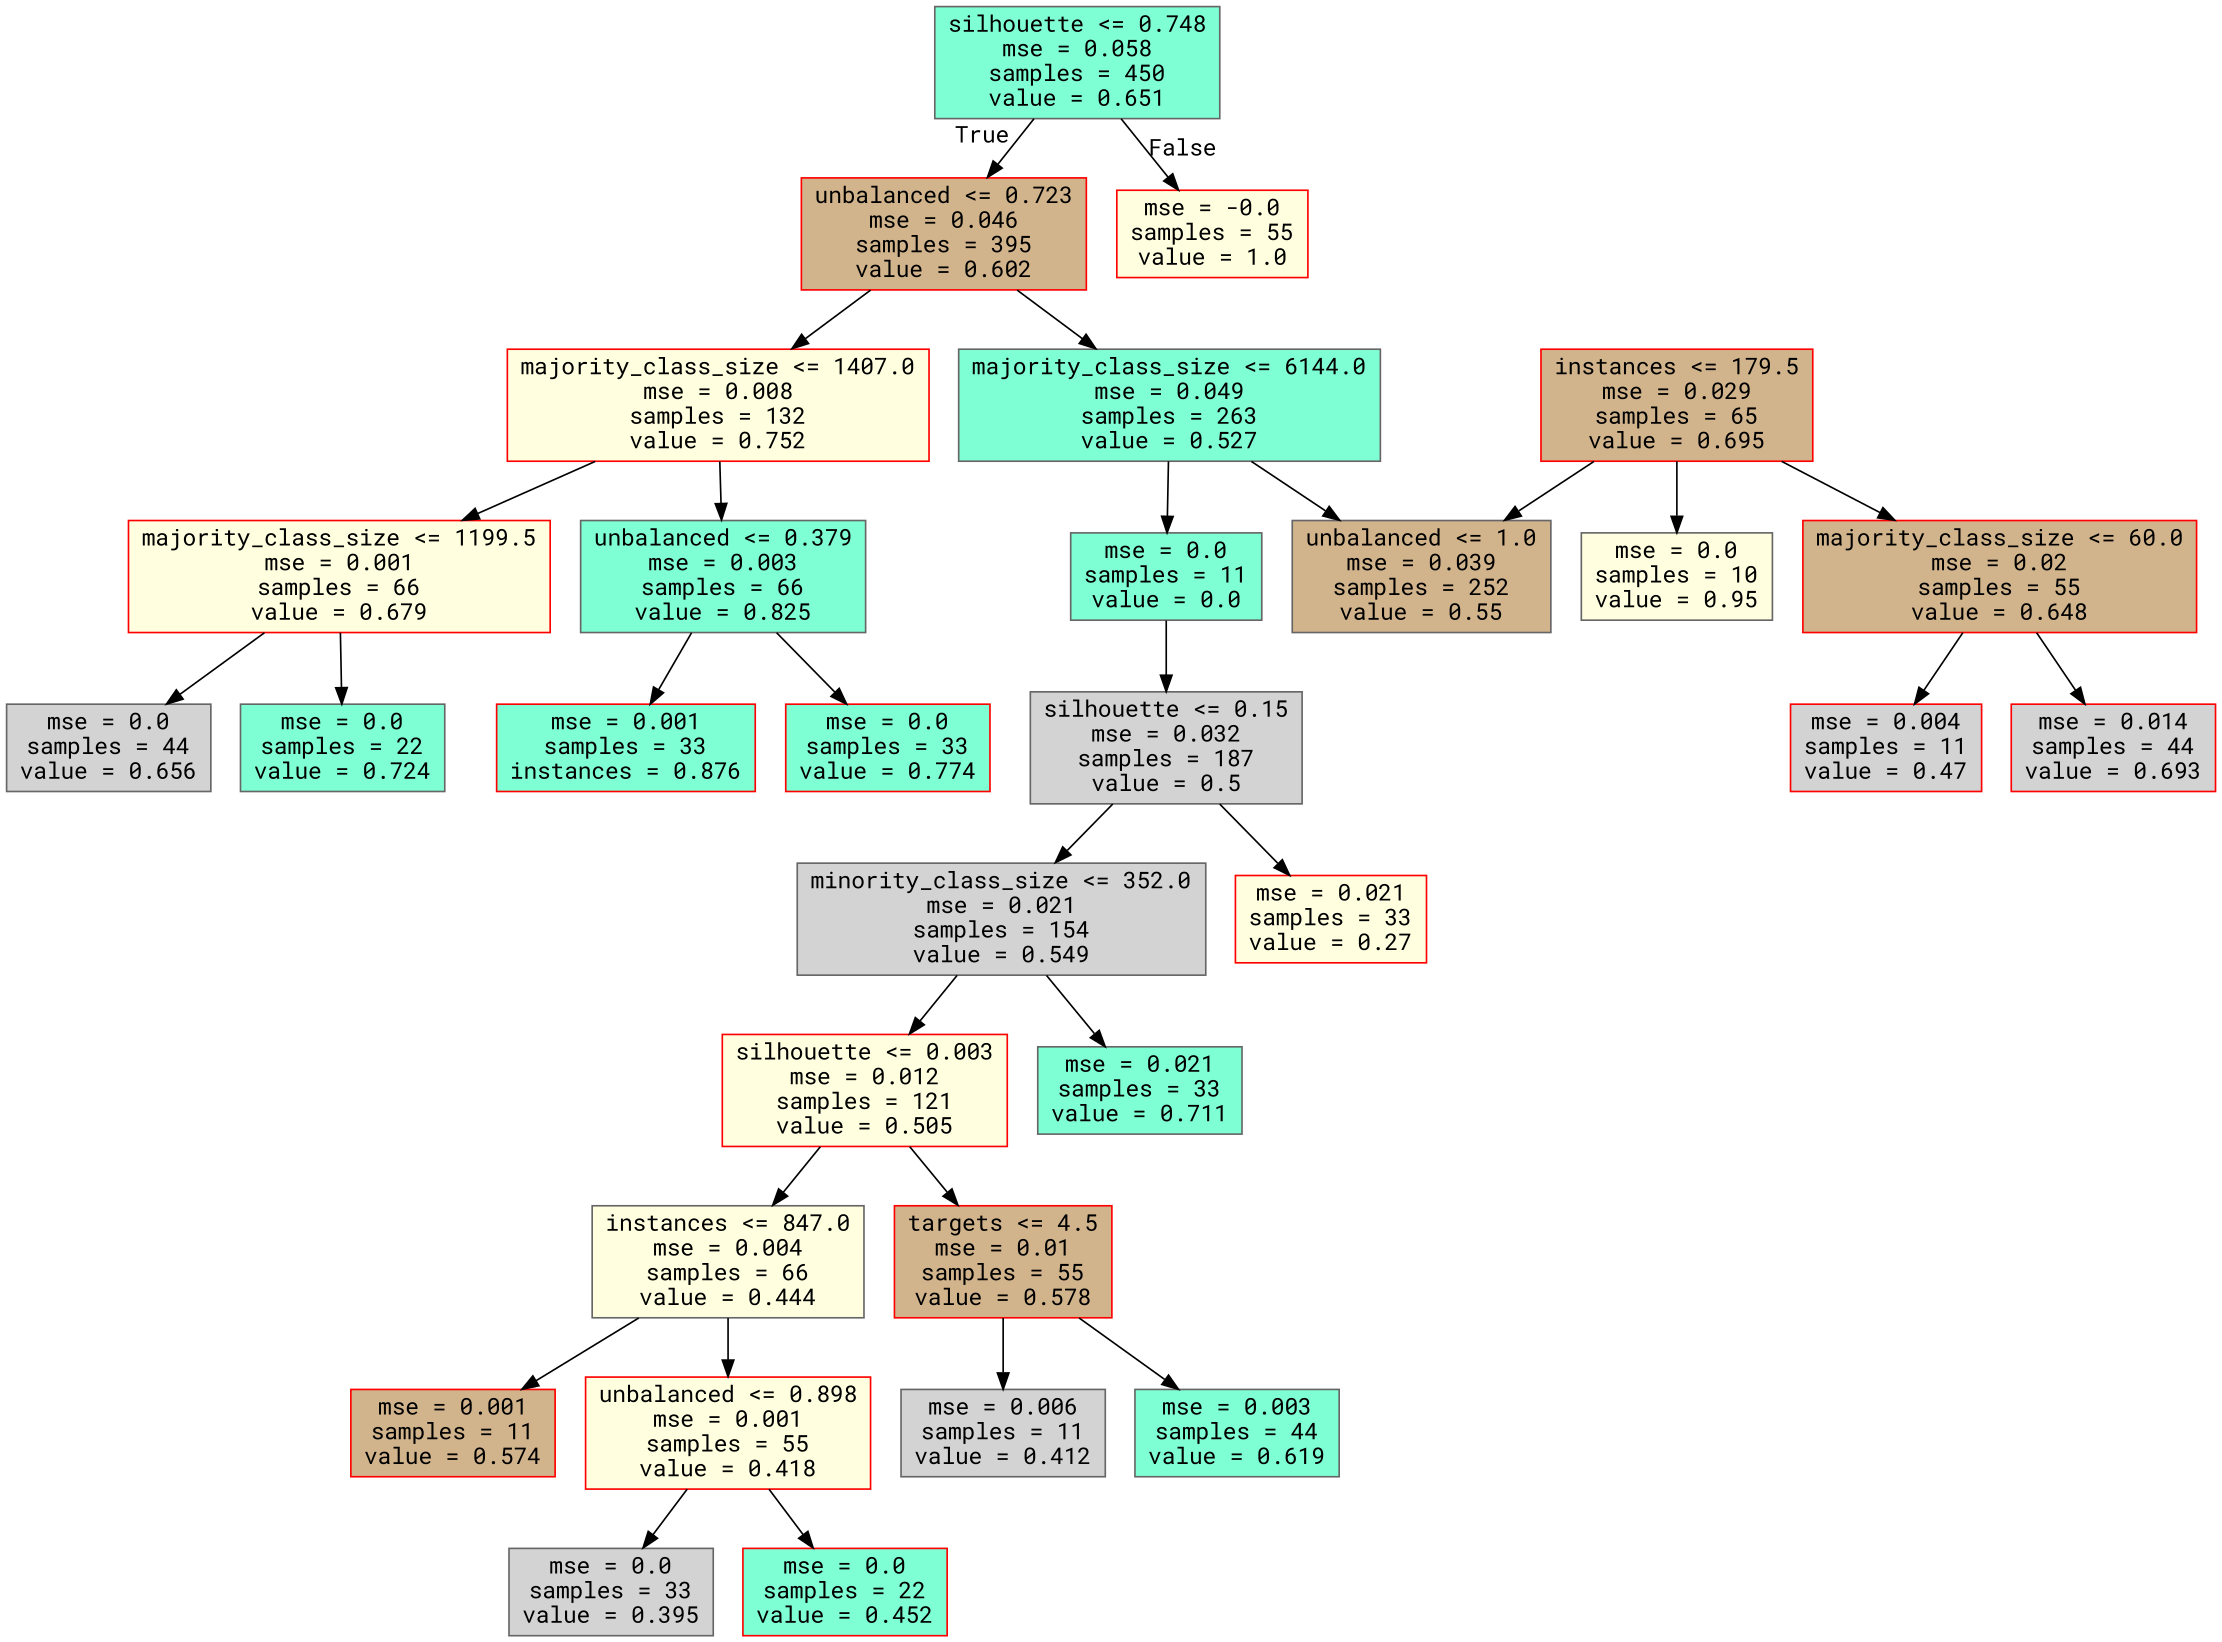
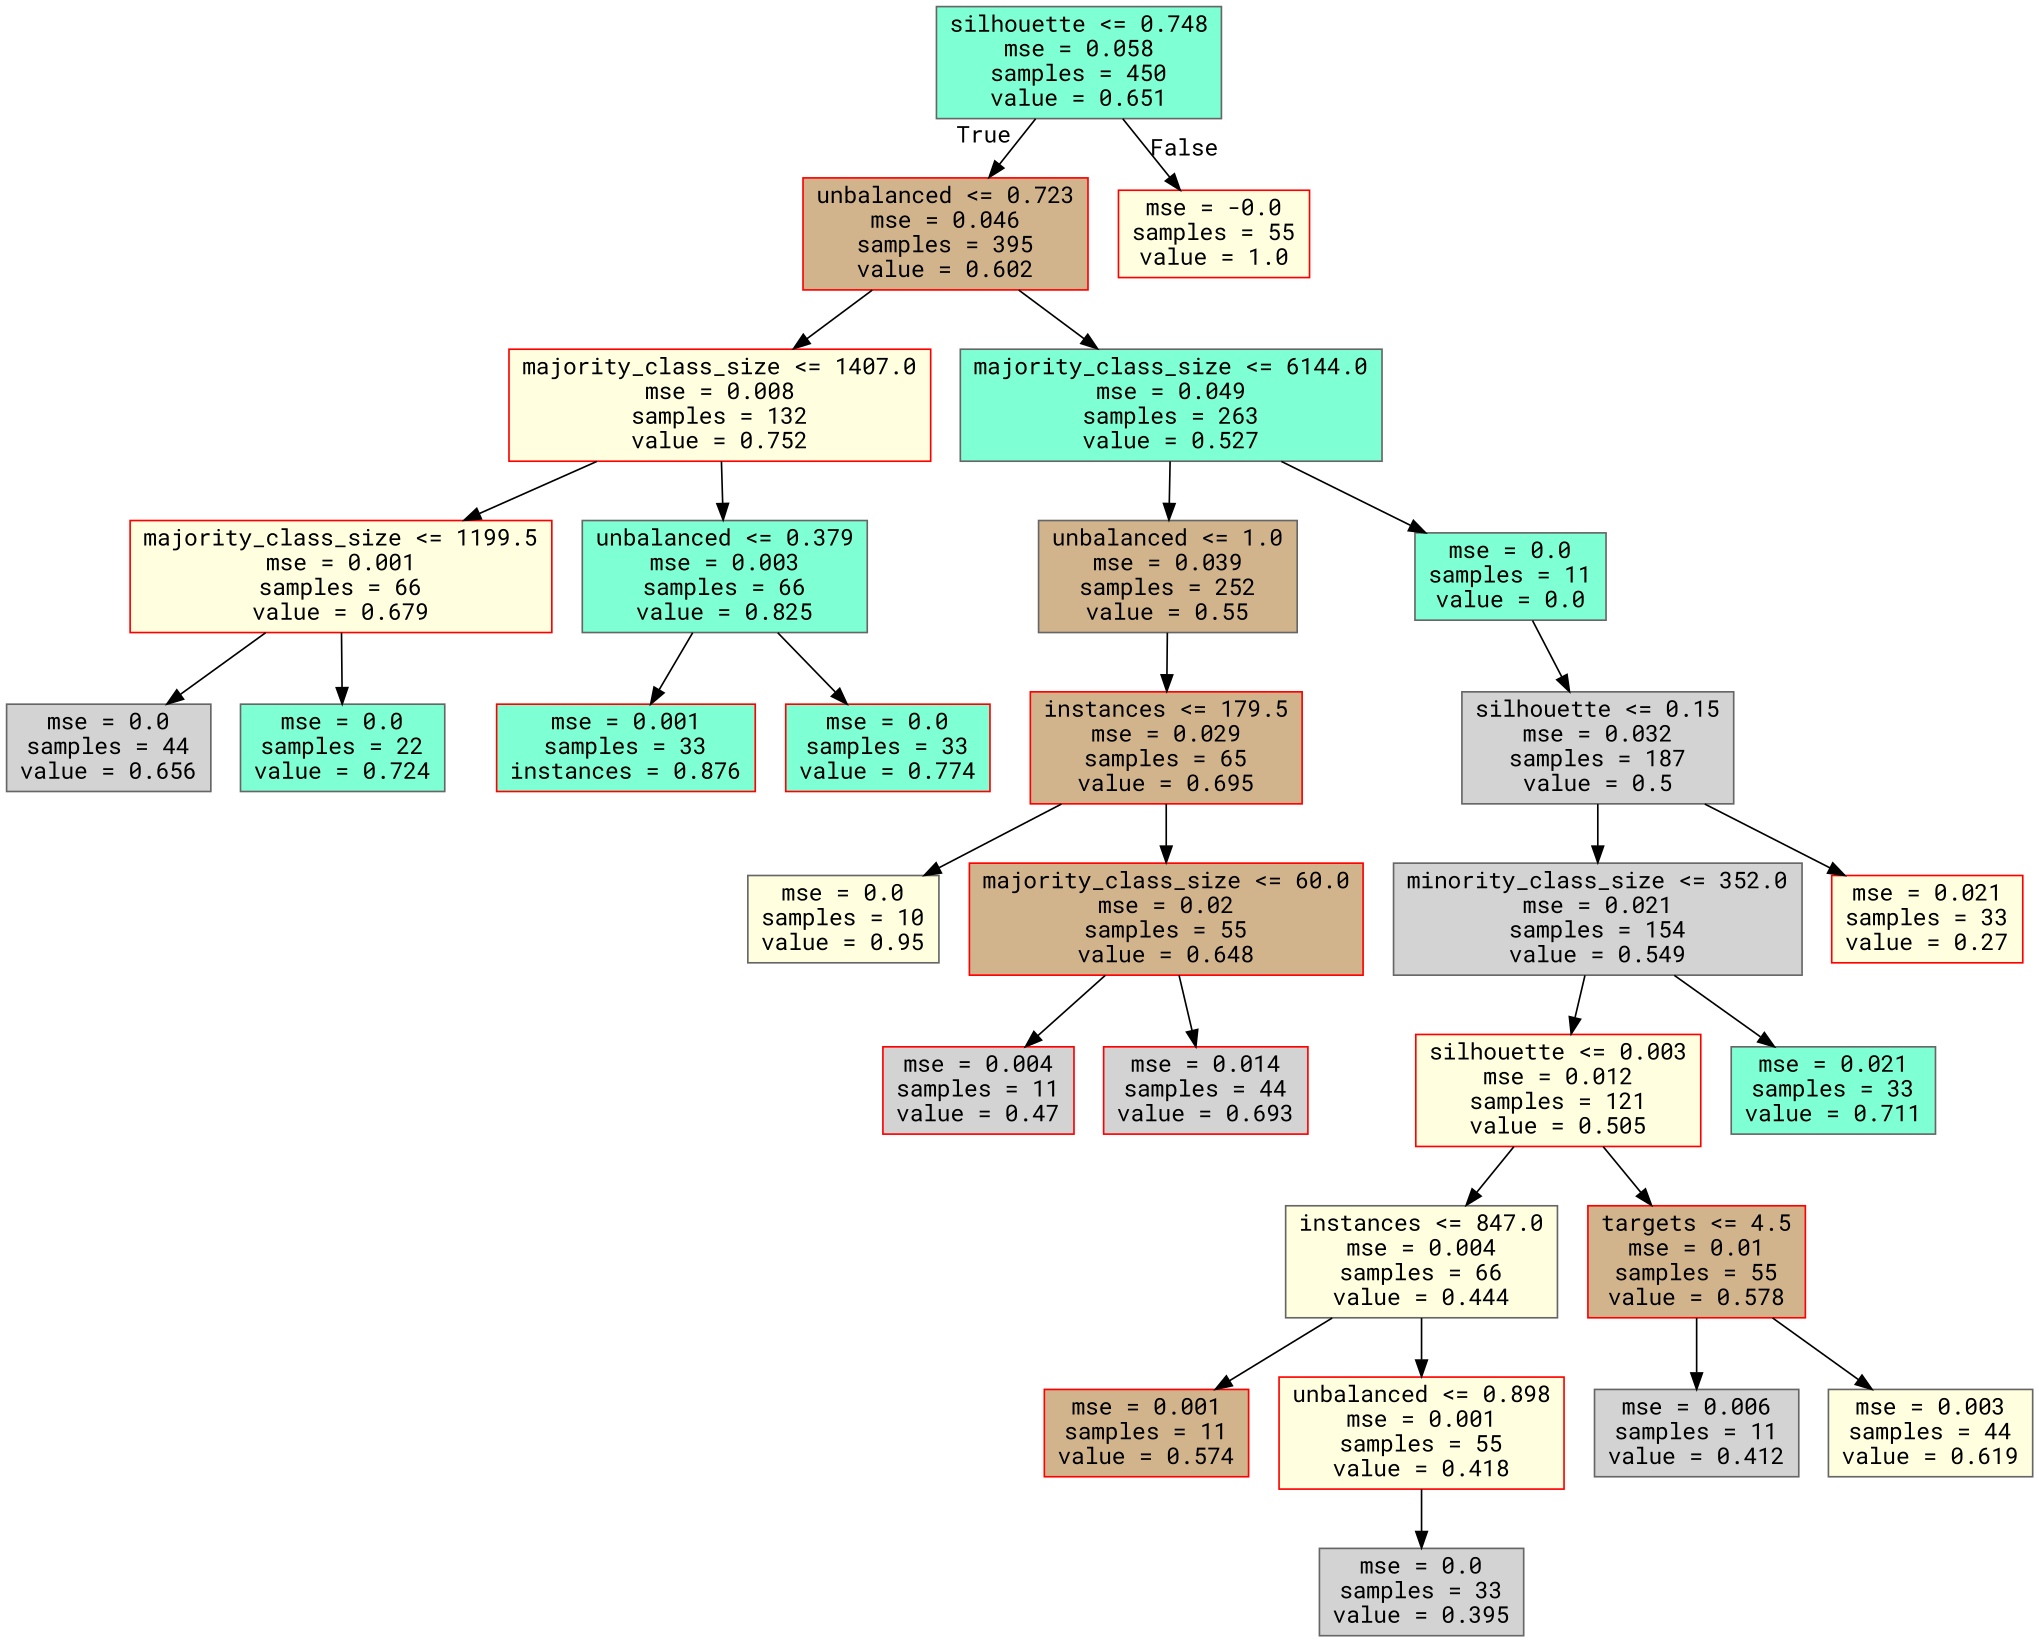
edge "instances <= 179.5 mse = 0.029 samples = 65 value = 0.695" -> "unbalanced <= 1.0 mse = 0.039 samples = 252 value = 0.55": reversed
node "mse = 0.003 samples = 44 value = 0.619": fillcolor aquamarine -> lightyellow
node "mse = 0.0 samples = 22 value = 0.452": removed
